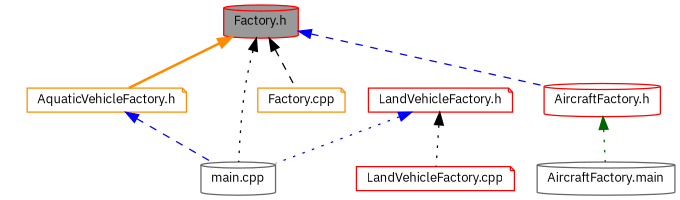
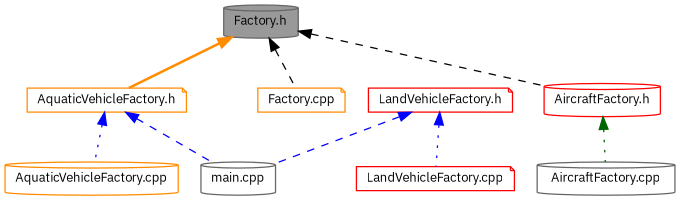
node "Factory.h": color red -> gray40
edge "AircraftFactory.h" -> "Factory.h": color blue -> black
edge "main.cpp" -> "Factory.h": removed
edge "main.cpp" -> "LandVehicleFactory.h": style dotted -> dashed
edge "LandVehicleFactory.cpp" -> "LandVehicleFactory.h": color black -> blue
node "AquaticVehicleFactory.cpp": added
node "AircraftFactory.main": label "AircraftFactory.main" -> "AircraftFactory.cpp"
